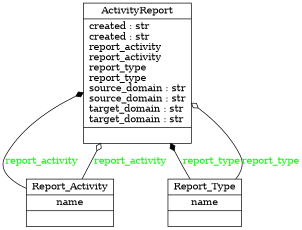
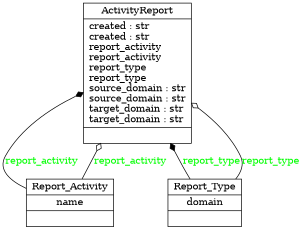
node "Report_Type": text "name" -> "domain"
